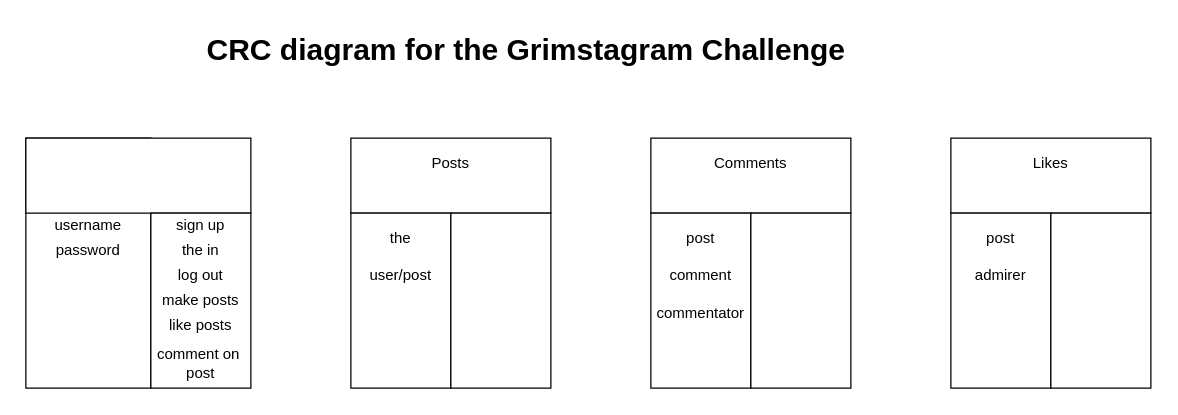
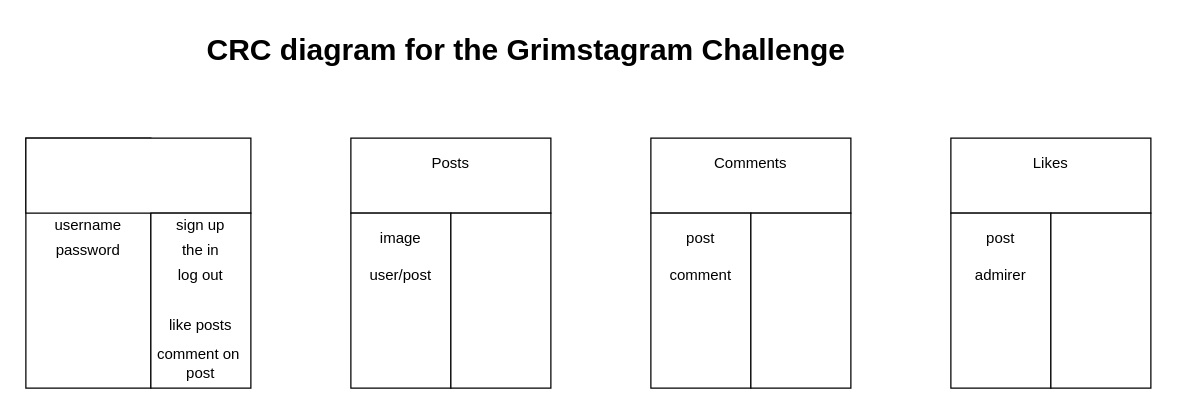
node "the": label "the" -> "image"
node "make posts": removed
node "commentator": removed
